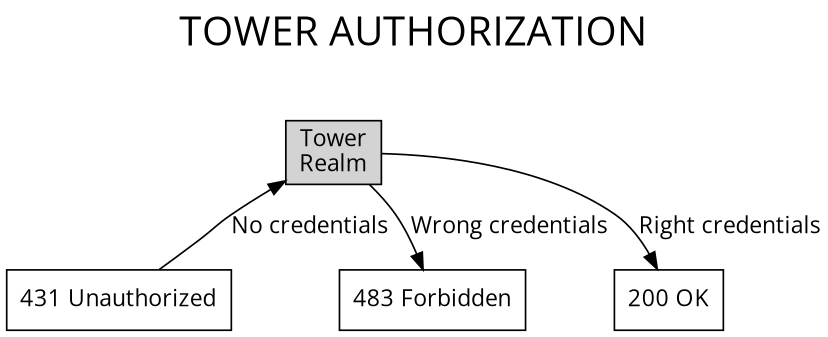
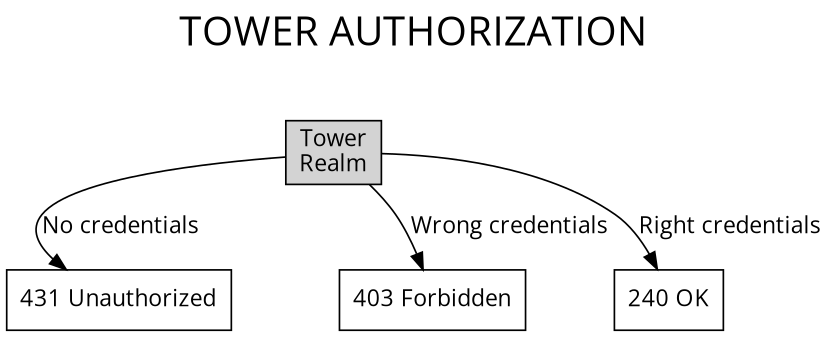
edge "431 Unauthorized" -> "Tower Realm": reversed
node "483 Forbidden": label "483 Forbidden" -> "403 Forbidden"
node "200 OK": label "200 OK" -> "240 OK"
